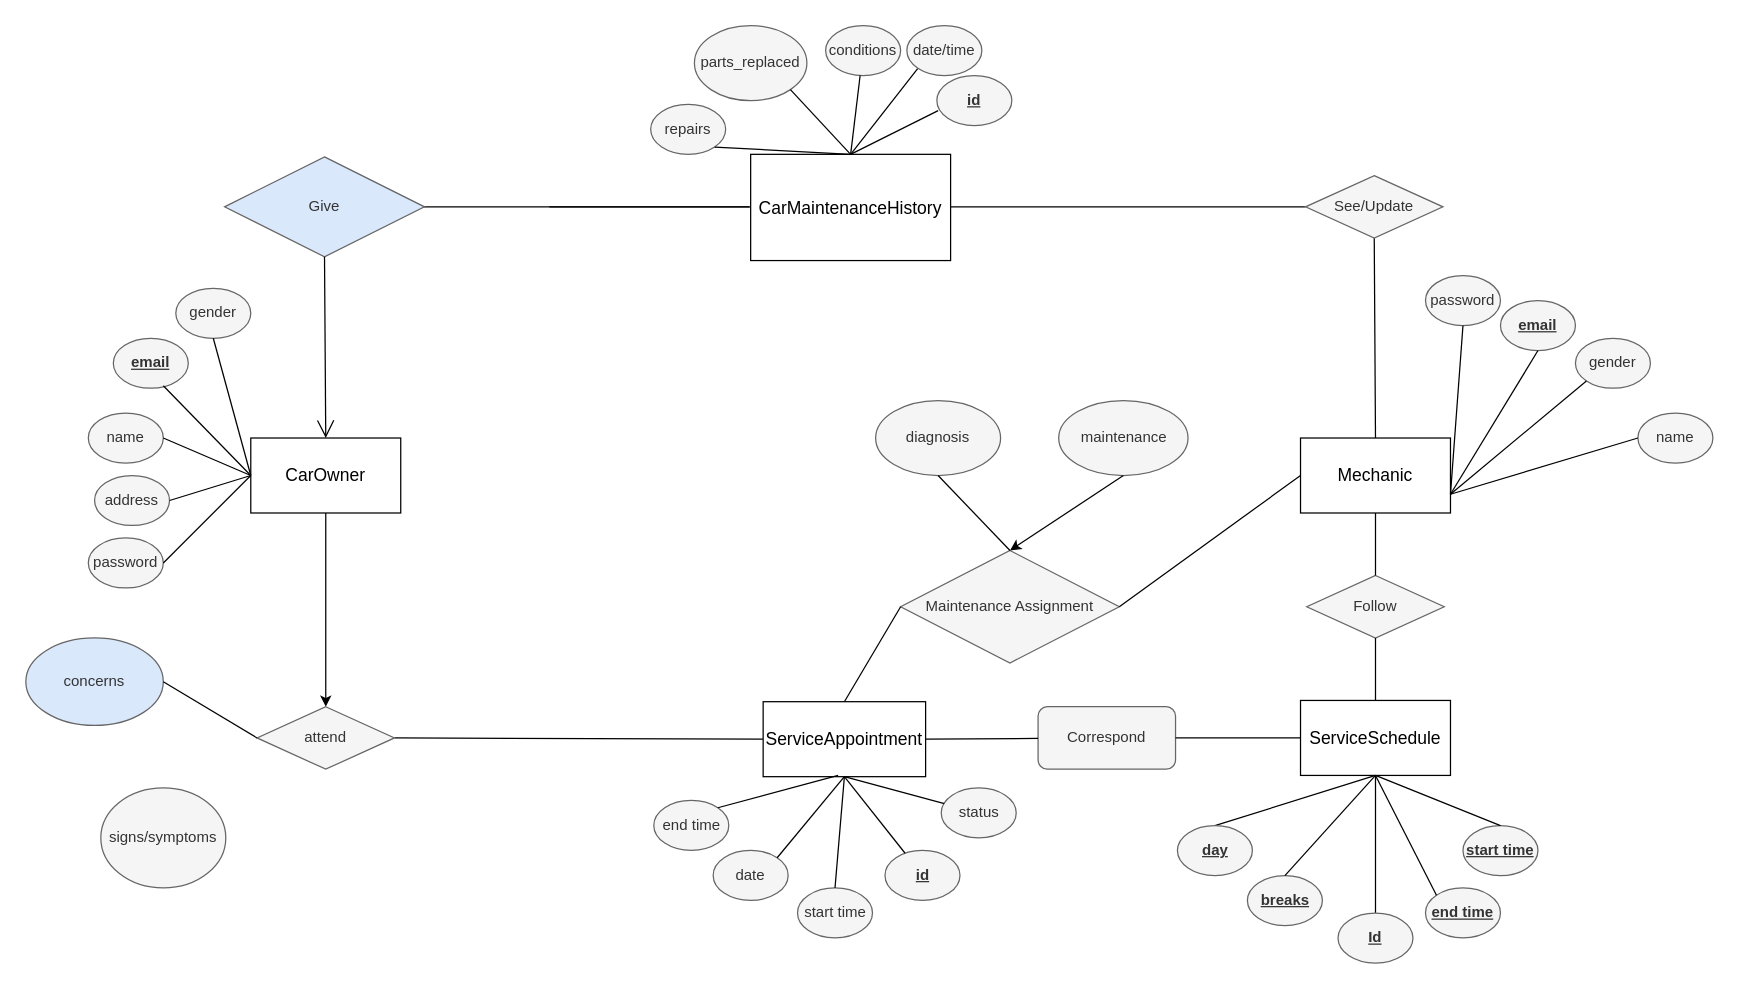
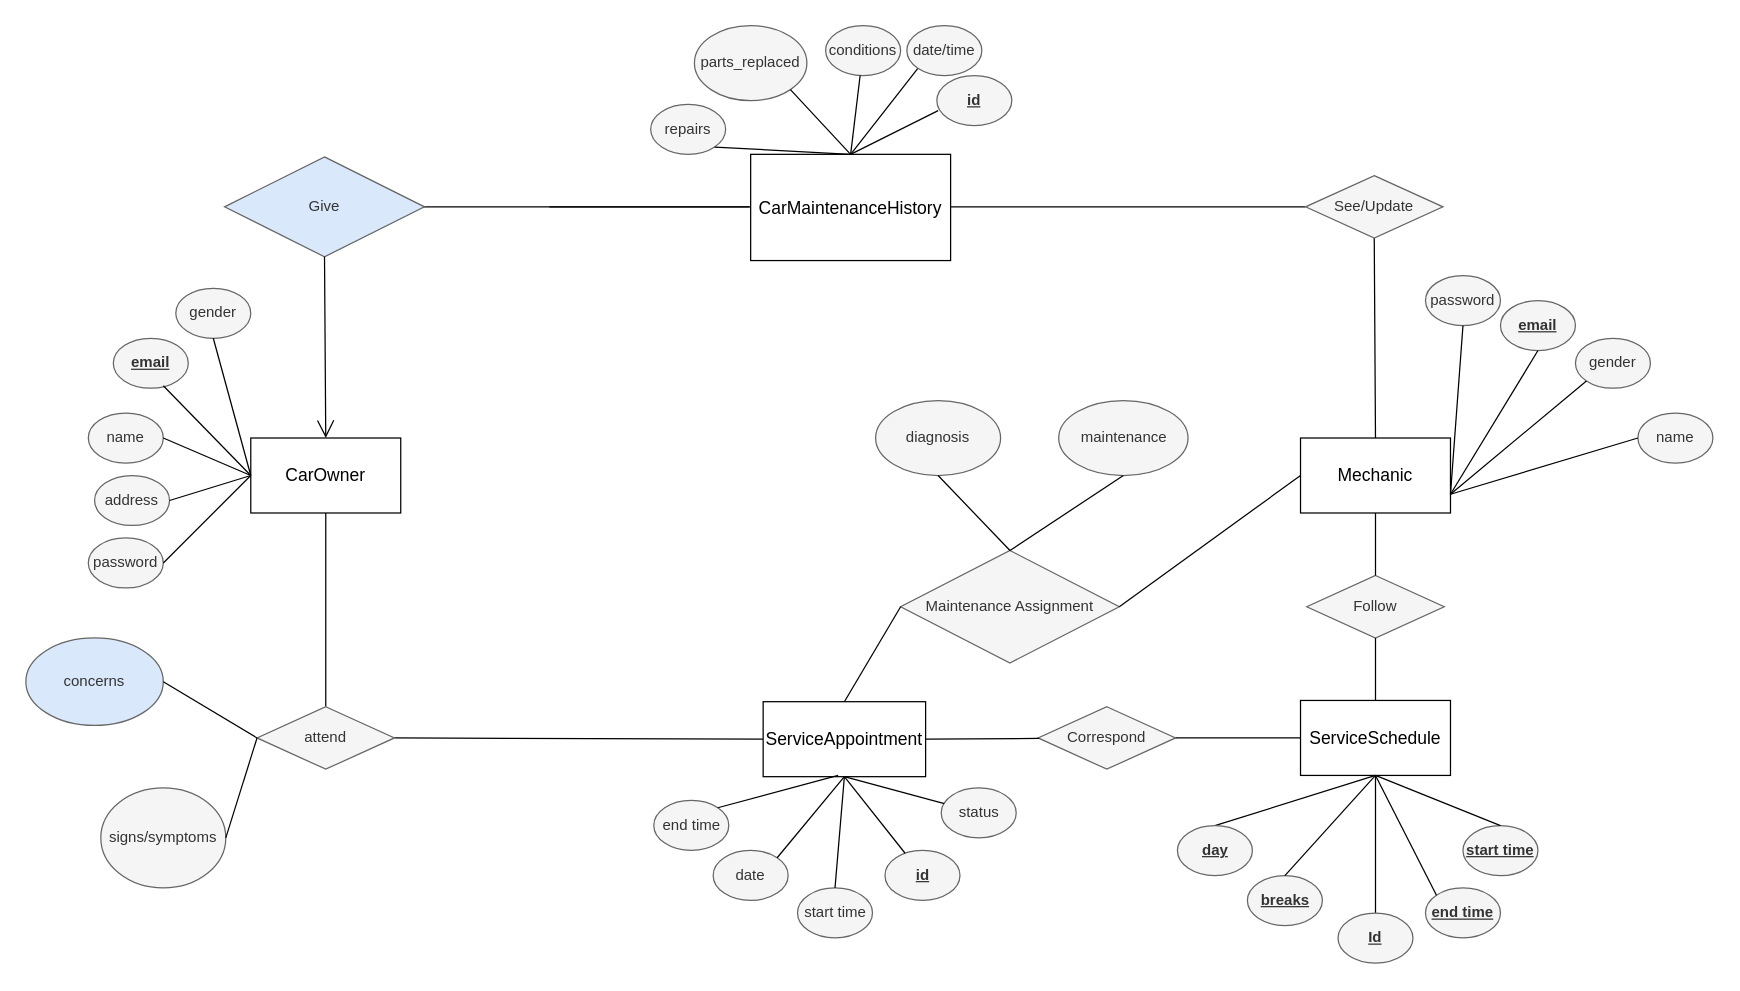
edge "maintenance" -> "Maintenance Assignment": arrowhead classic -> none
edge "CarOwner" -> "attend": arrowhead classic -> none
node "Correspond": shape rounded rectangle -> diamond
edge "attend" -- "signs/symptoms": added
